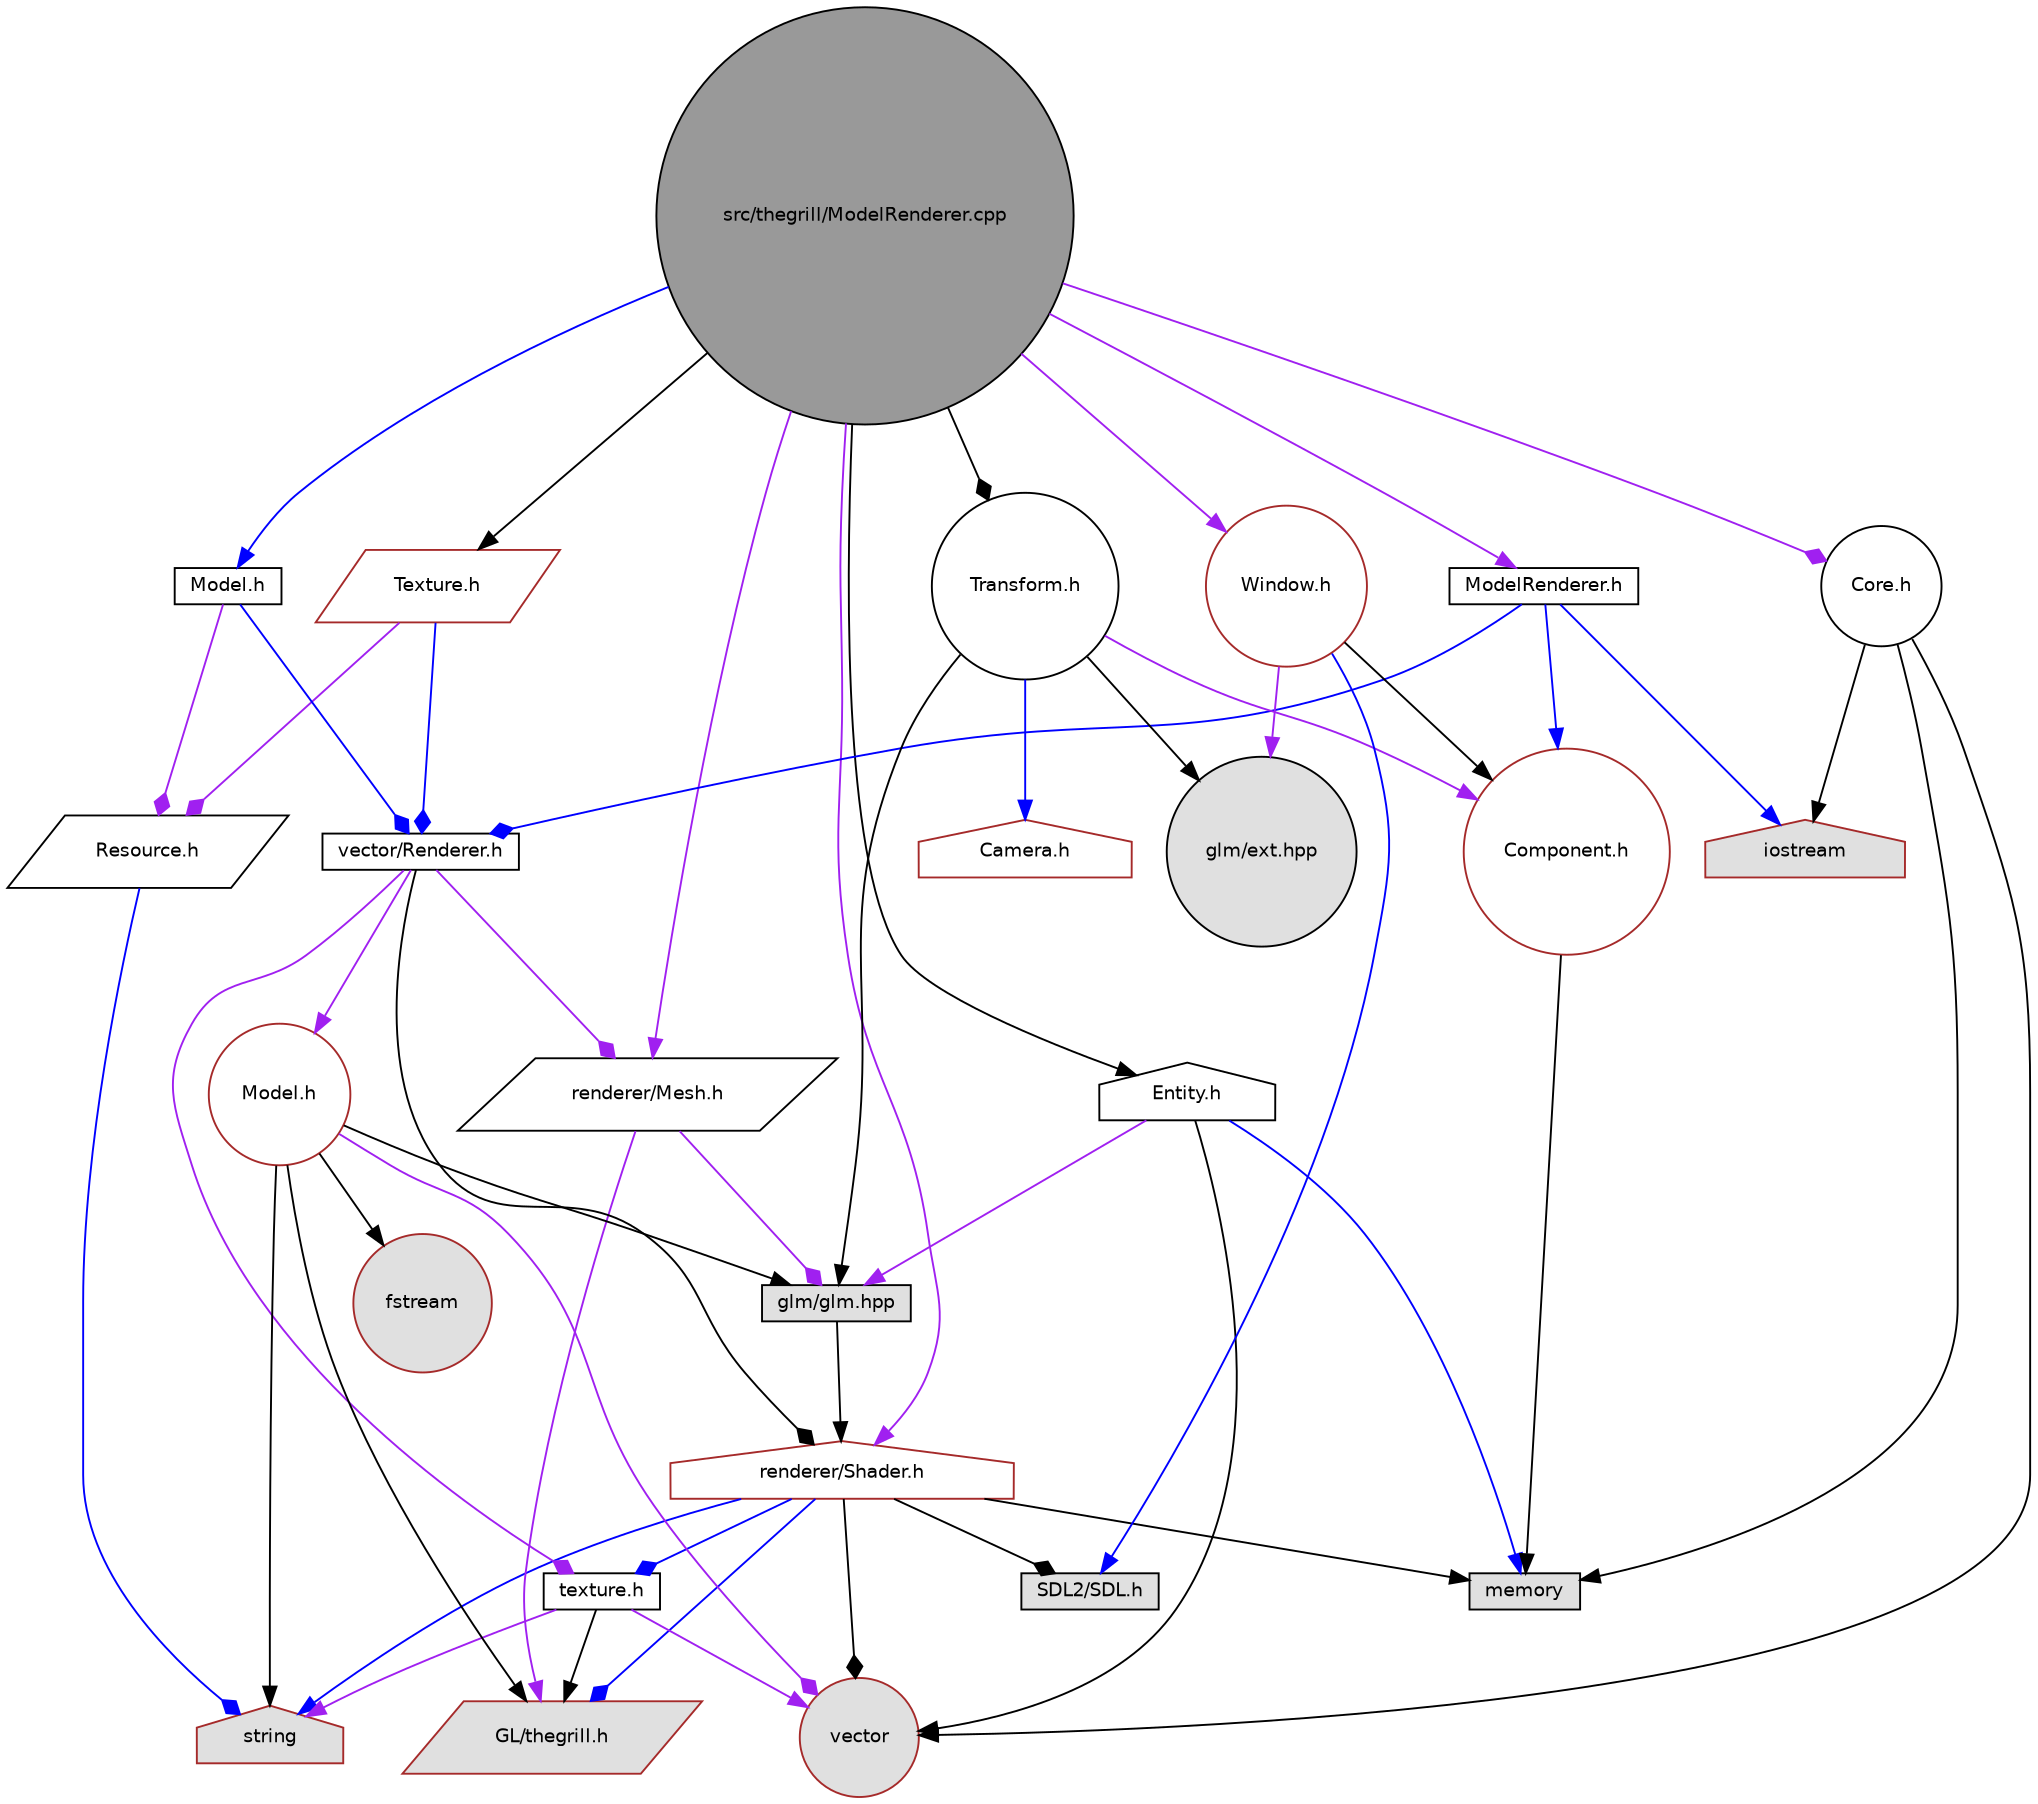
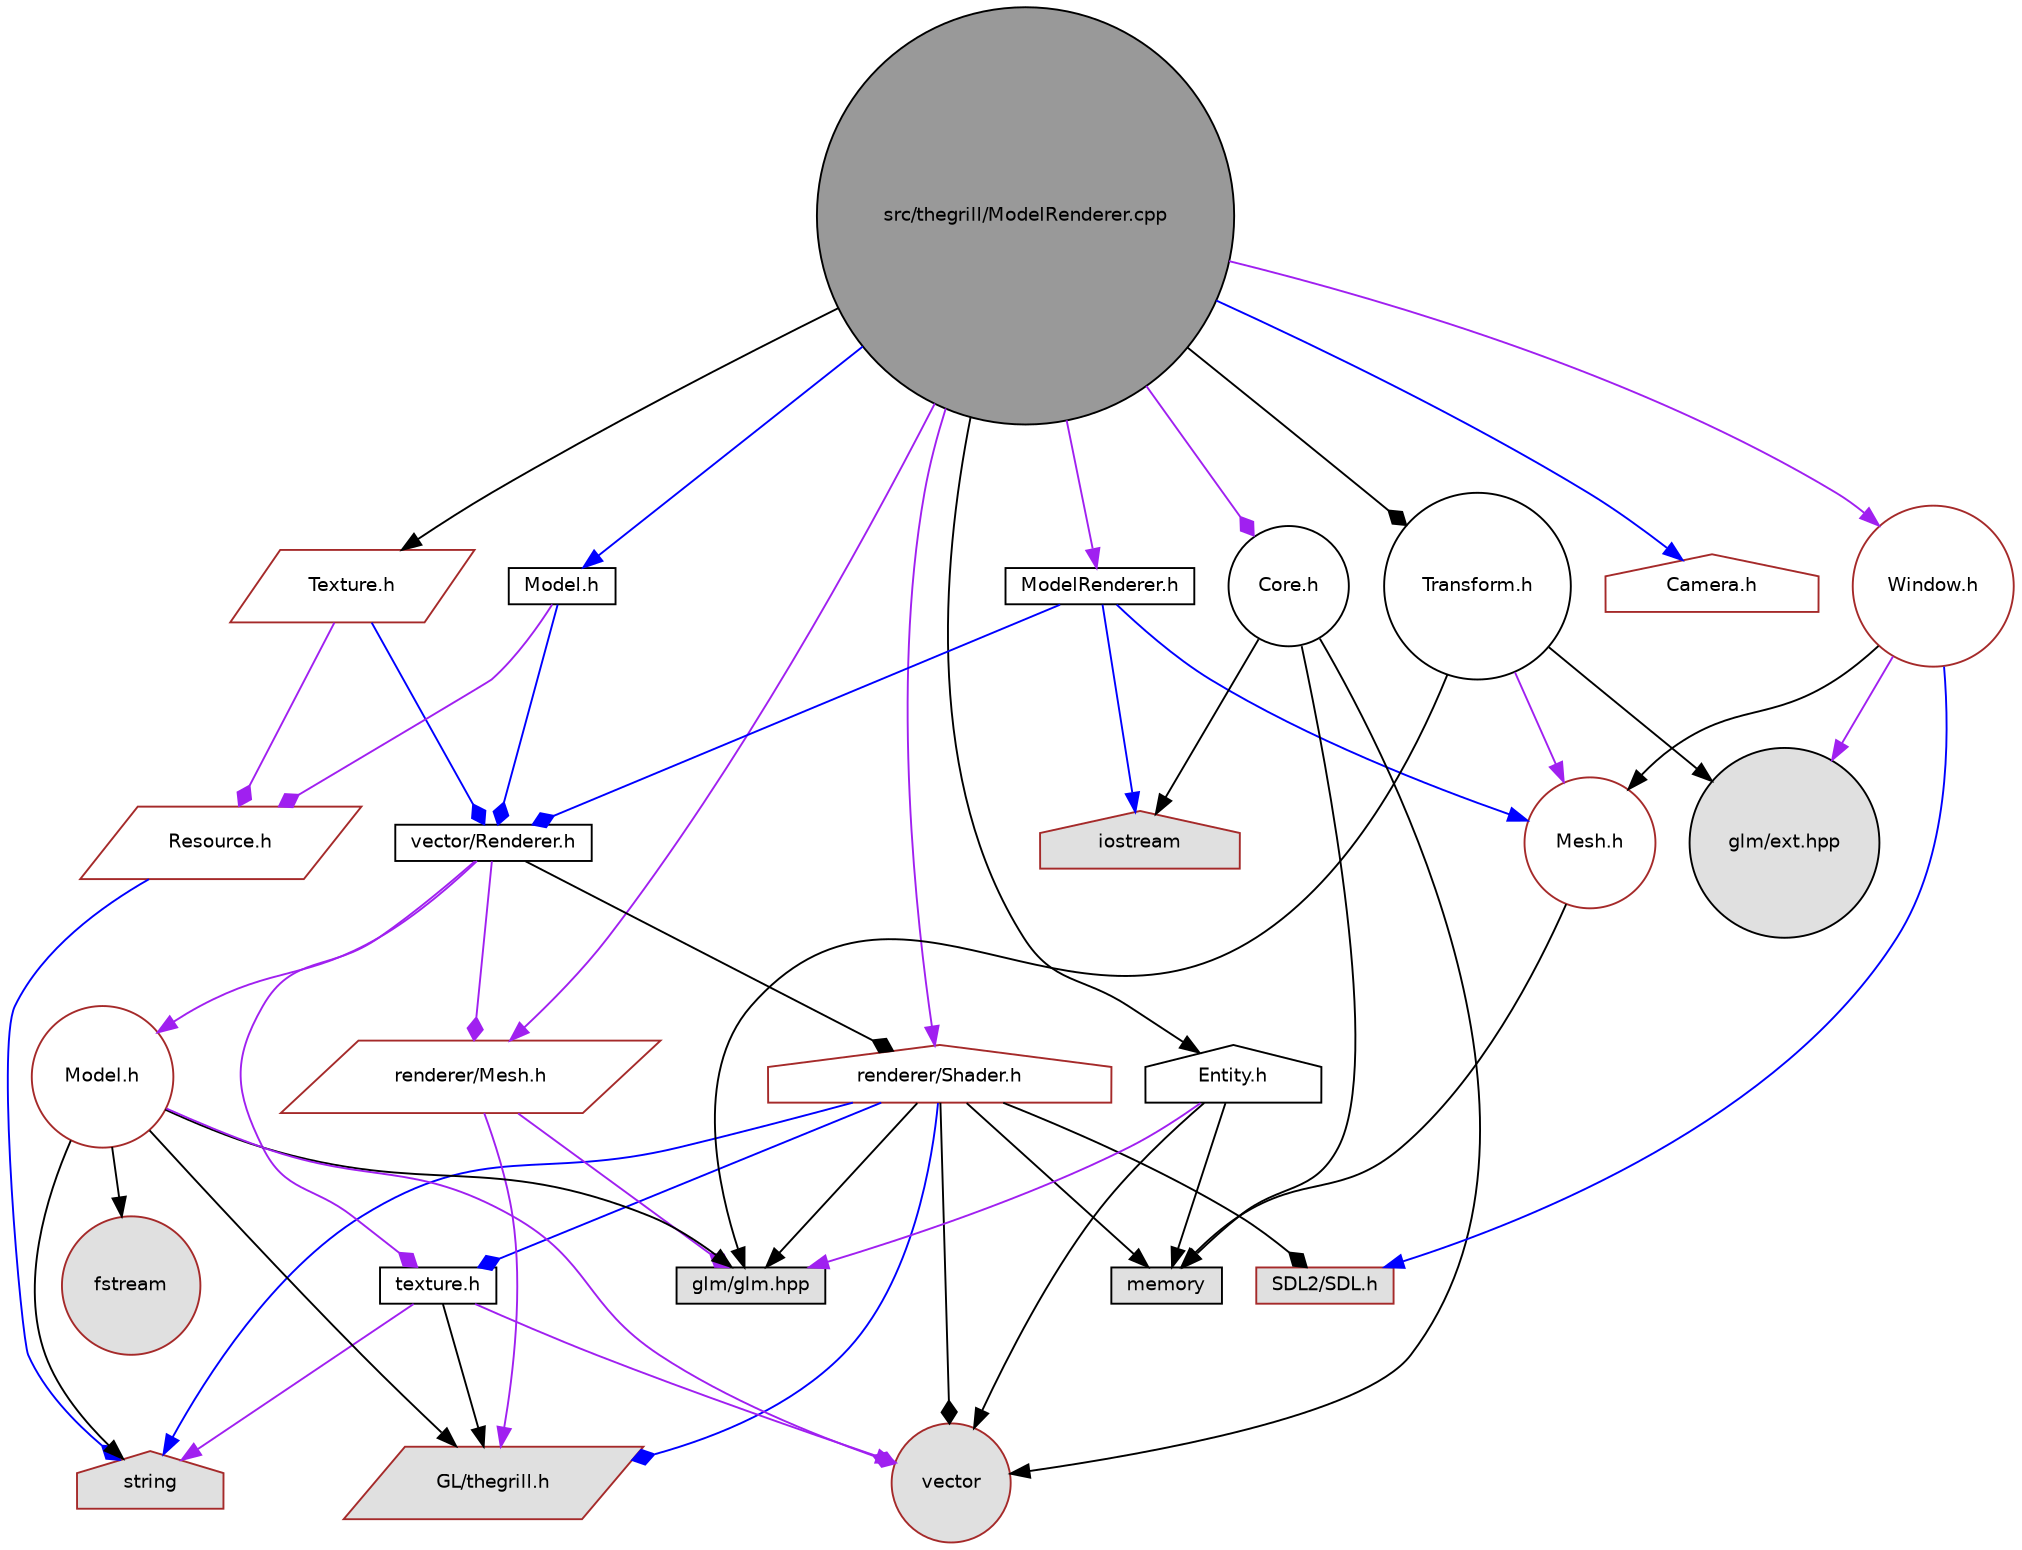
edge "Transform.h" -> "Camera.h": now "src/thegrill/ModelRenderer.cpp" -> "Camera.h"
node "Resource.h": color black -> brown
node "Component.h": label "Component.h" -> "Mesh.h"
node "renderer/Mesh.h": color black -> brown
edge "Entity.h" -> "memory": color blue -> black
edge "glm/glm.hpp" -> "renderer/Shader.h": reversed
node "SDL2/SDL.h": color black -> brown
